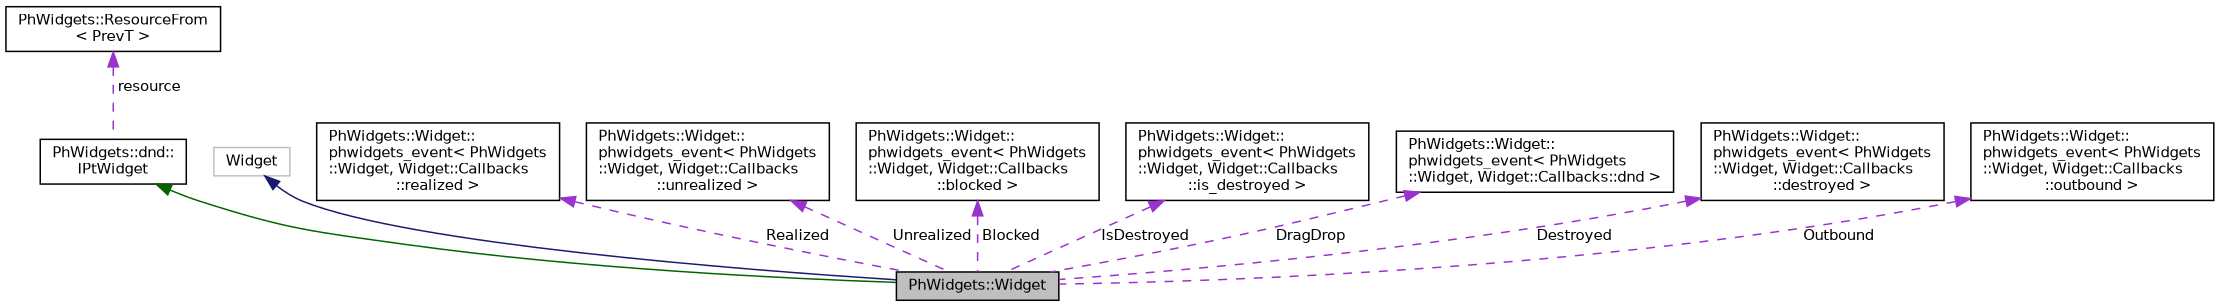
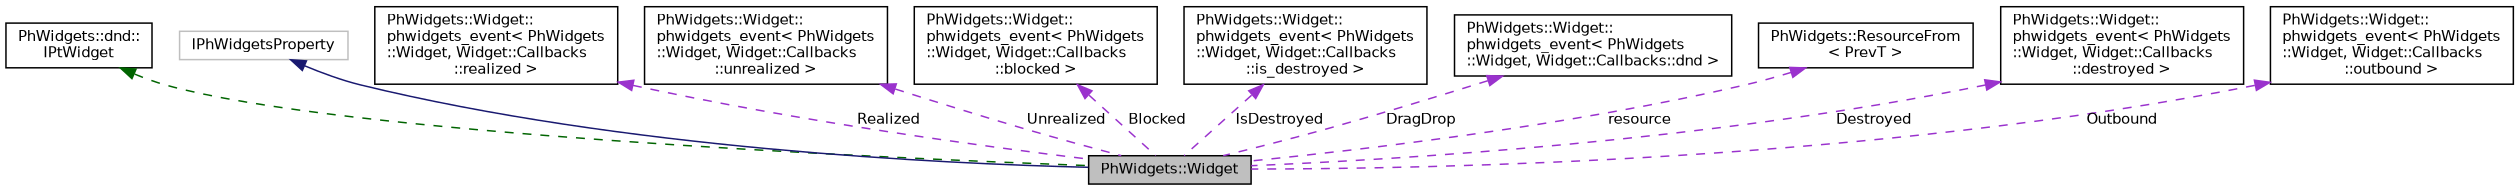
edge "PhWidgets::dnd:: IPtWidget" -> "PhWidgets::ResourceFrom < PrevT >": now "PhWidgets::Widget" -> "PhWidgets::ResourceFrom < PrevT >"
node "Widget": label "Widget" -> "IPhWidgetsProperty"
edge "PhWidgets::Widget" -> "PhWidgets::dnd:: IPtWidget": style solid -> dashed
